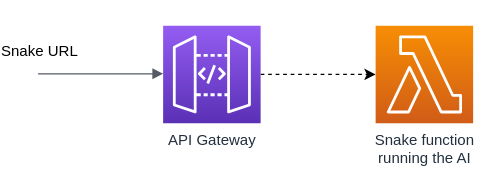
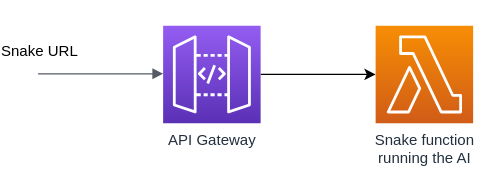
edge "API Gateway" -> "Snake function running the AI": style dashed -> solid
